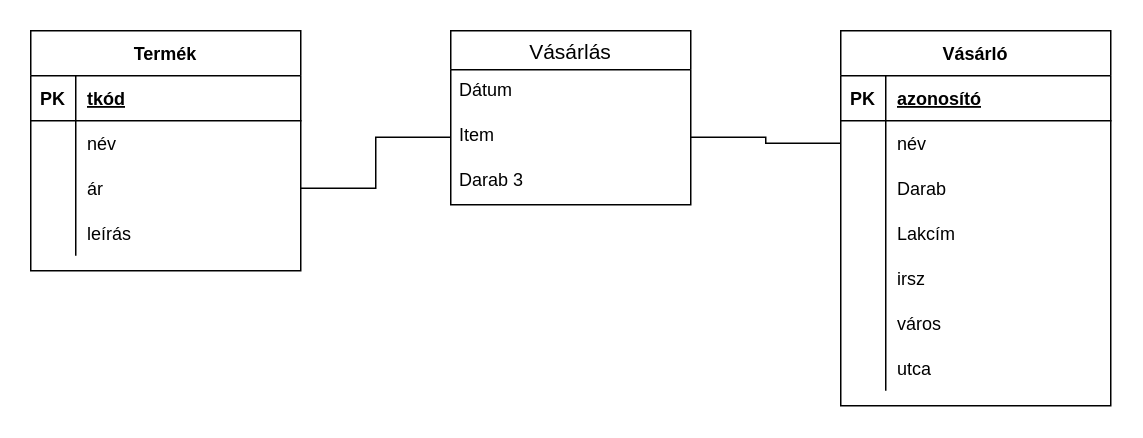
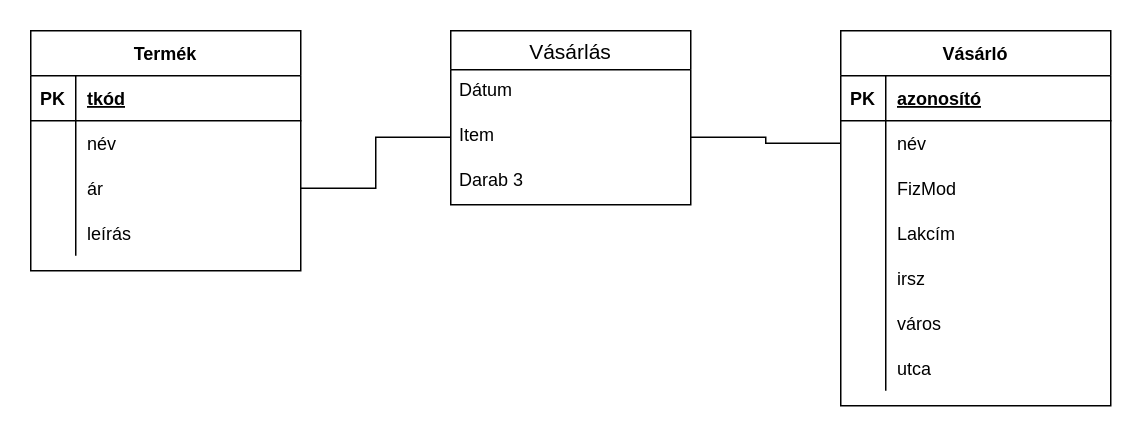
node "Darab": label "Darab" -> "FizMod"
